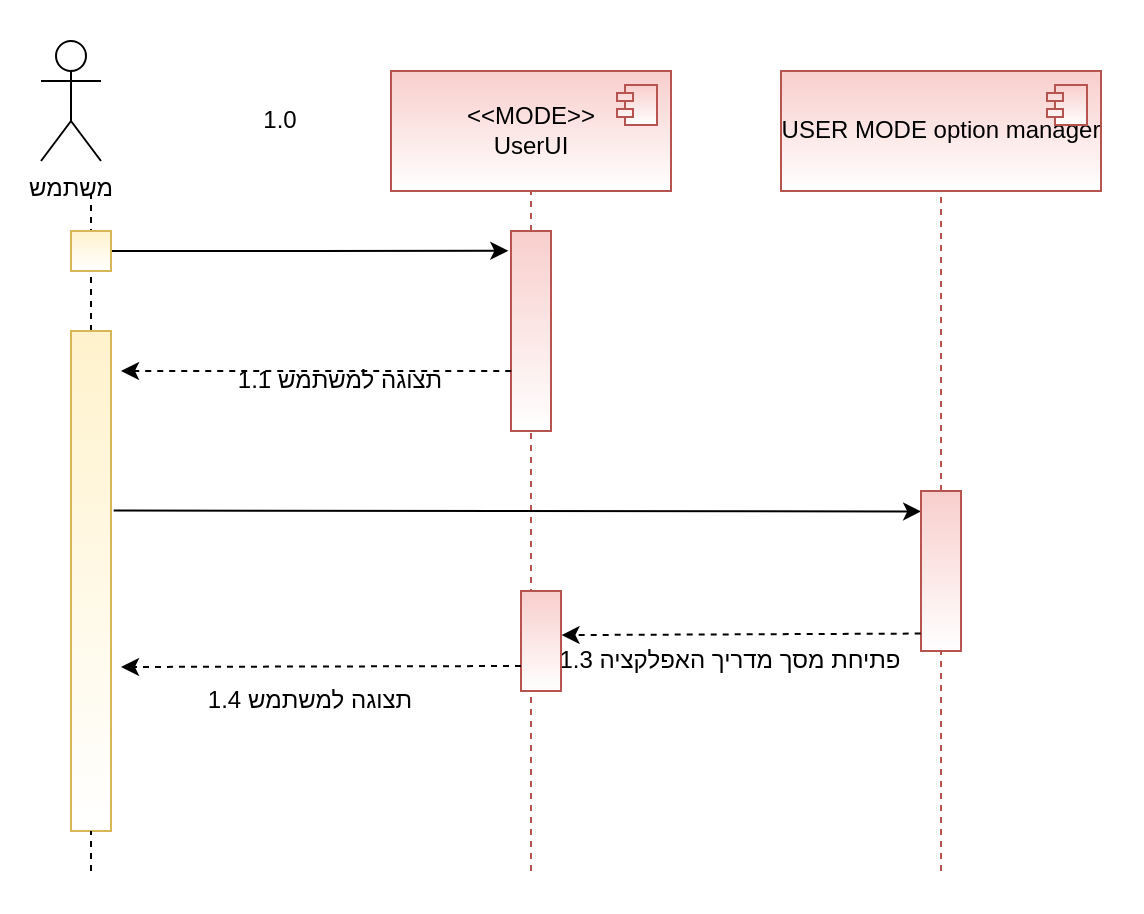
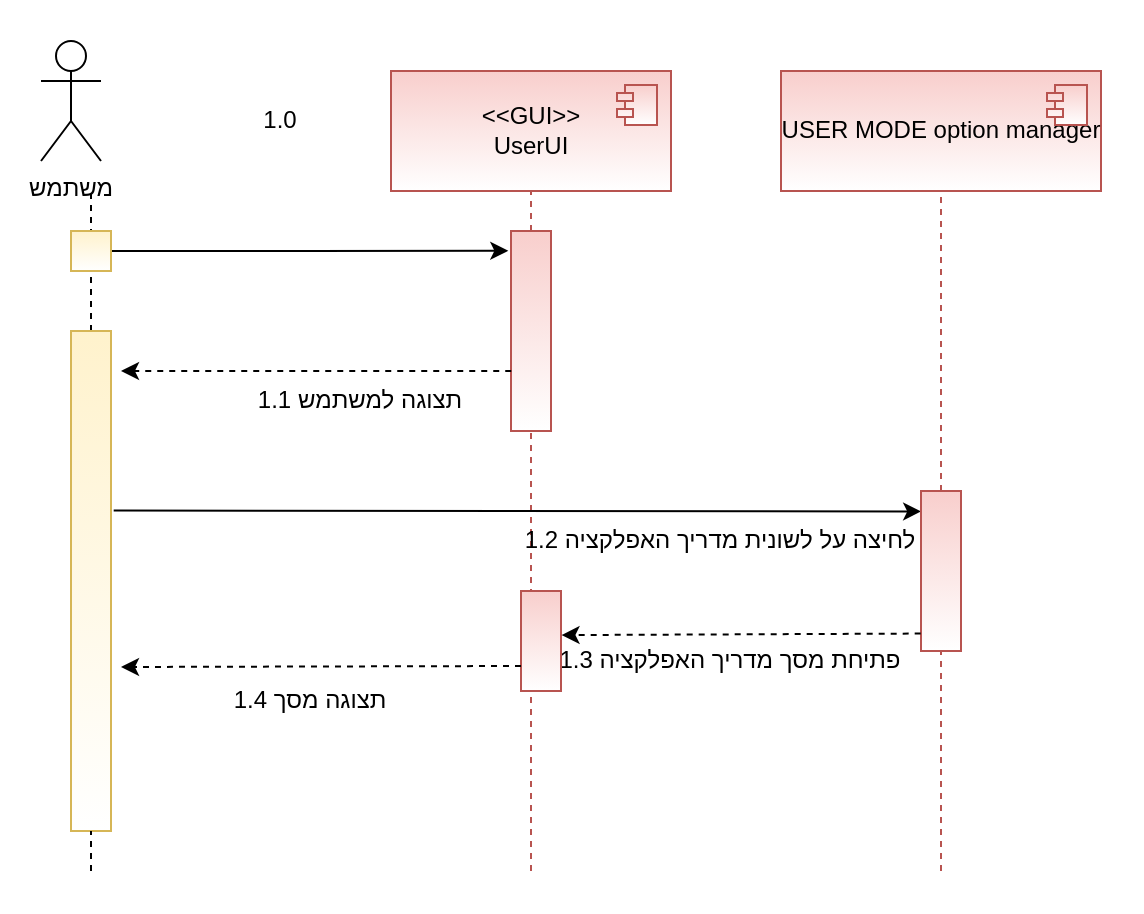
node "<<MODE>> UserUI": label "<<MODE>> UserUI" -> "<<GUI>> UserUI"
node "תצוגה למשתמש 1.1": moved (341, 381) -> (361, 401)
node "לחיצה על לשונית מדריך האפלקציה 1.2": added
node "תצוגה למשתמש 1.4": label "תצוגה למשתמש 1.4" -> "תצוגה מסך 1.4"
